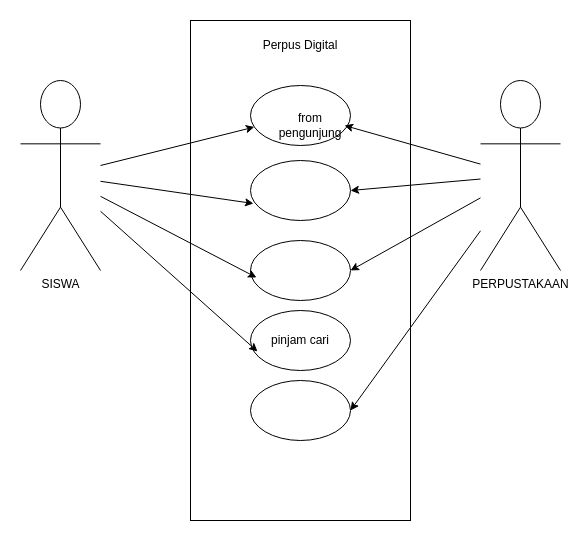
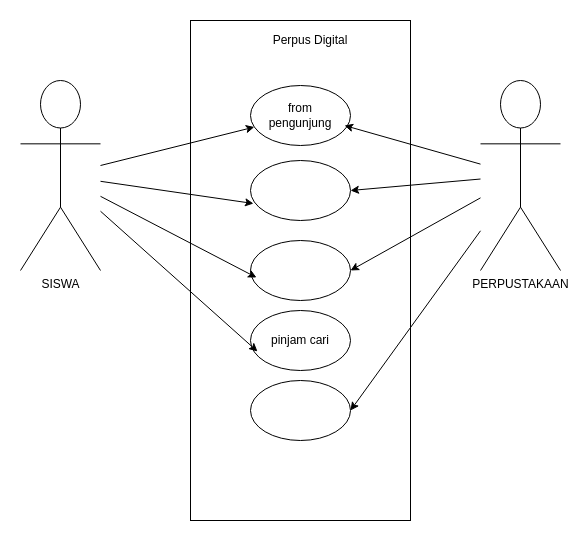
node "Perpus Digital": moved (301, 46) -> (311, 41)
node "from pengunjung": moved (311, 126) -> (301, 116)
